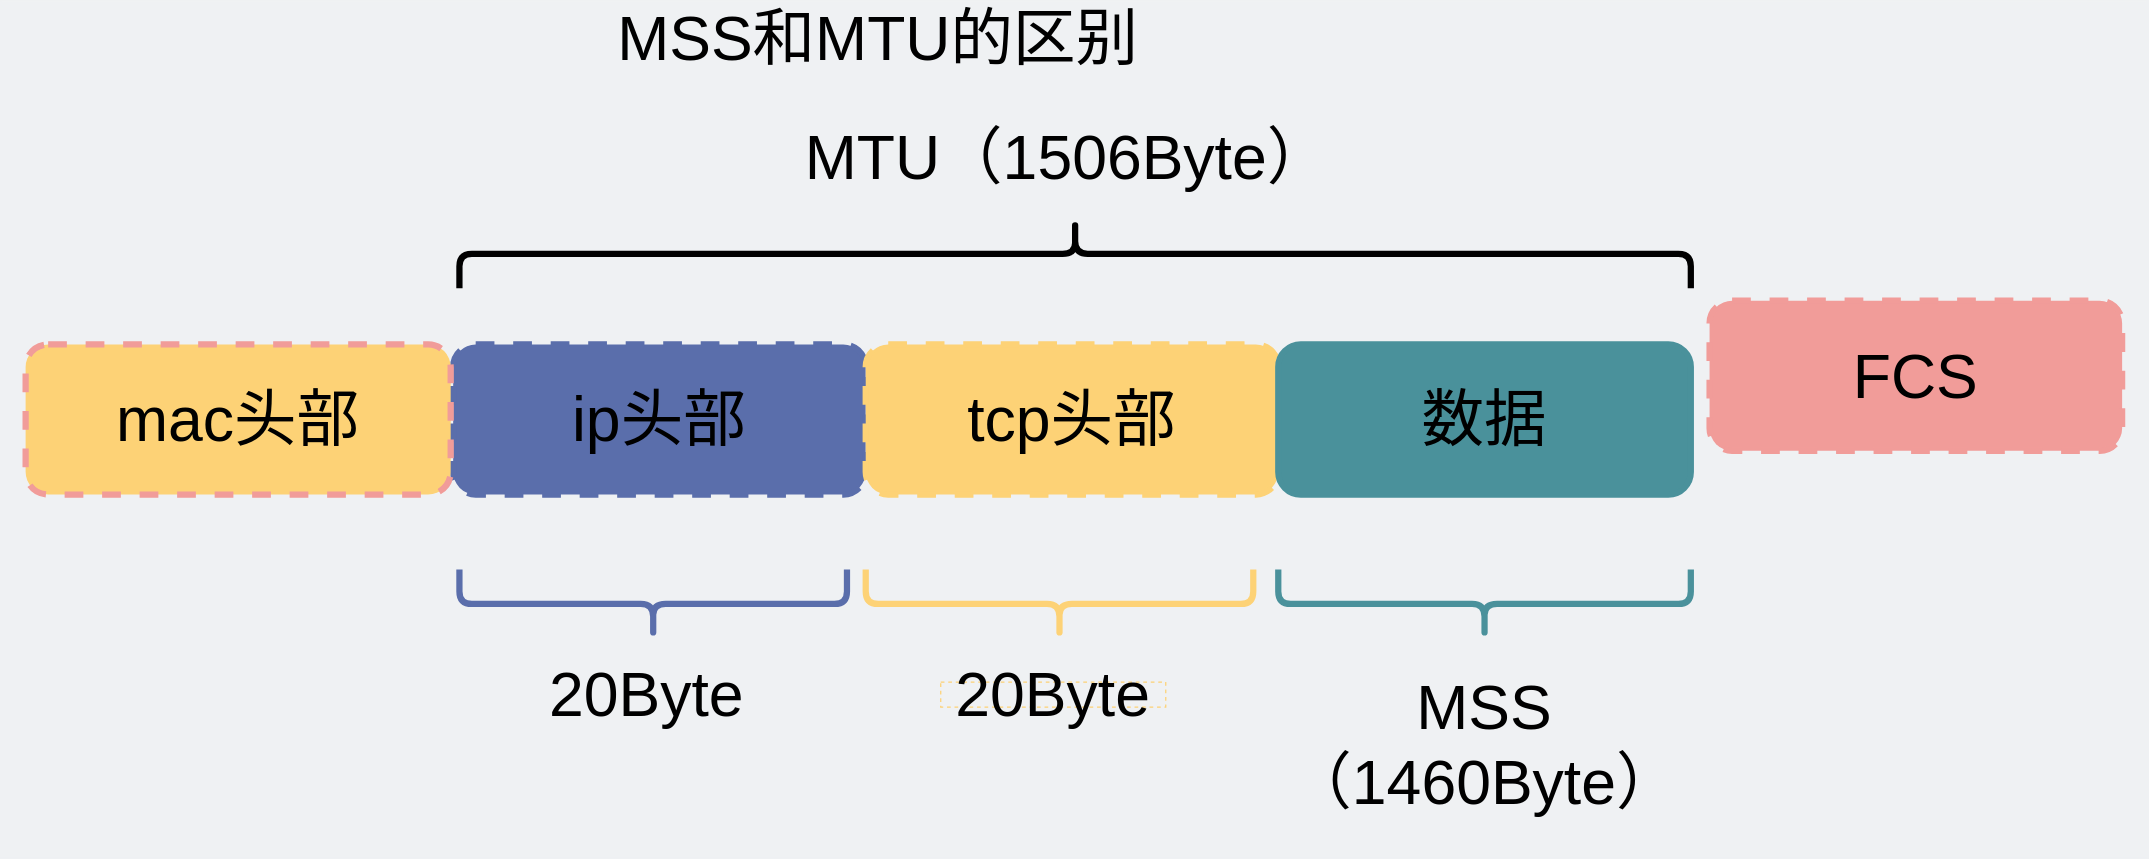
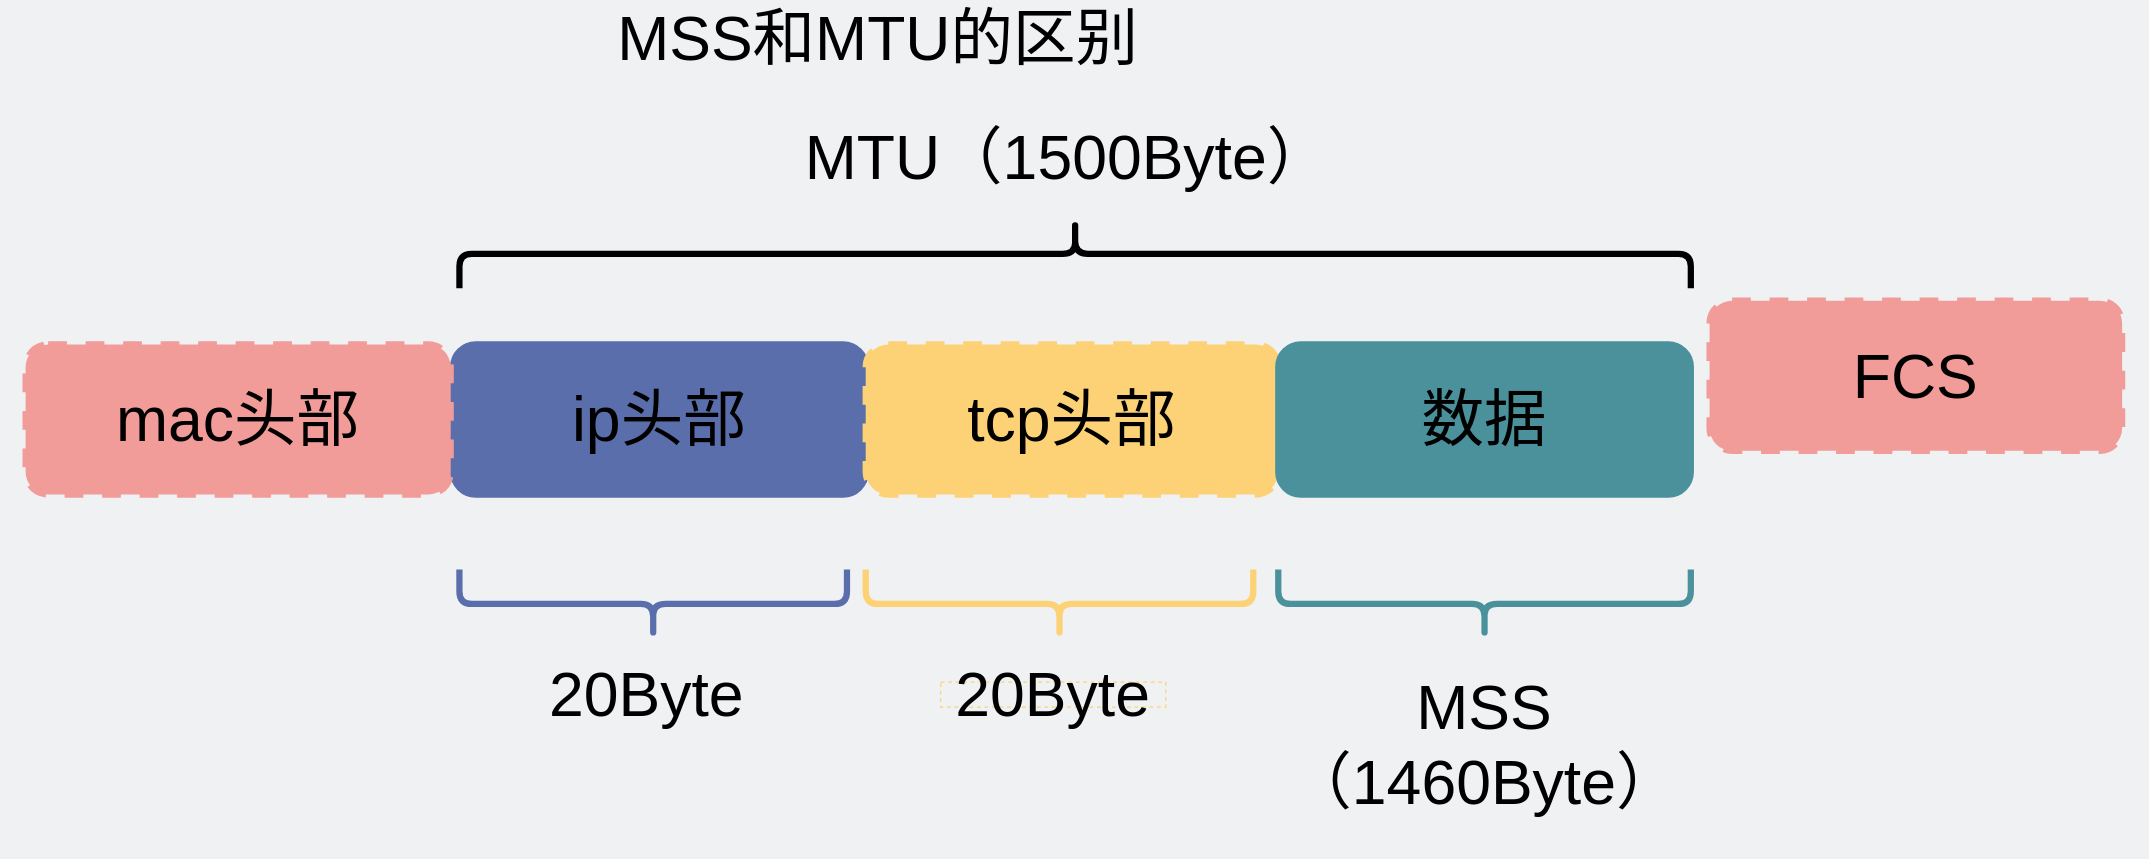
node "MTU（1506Byte）": label "MTU（1506Byte）" -> "MTU（1500Byte）"
node "mac头部": fillcolor #fdd276 -> #f19c99
node "ip头部": style dashed -> solid
